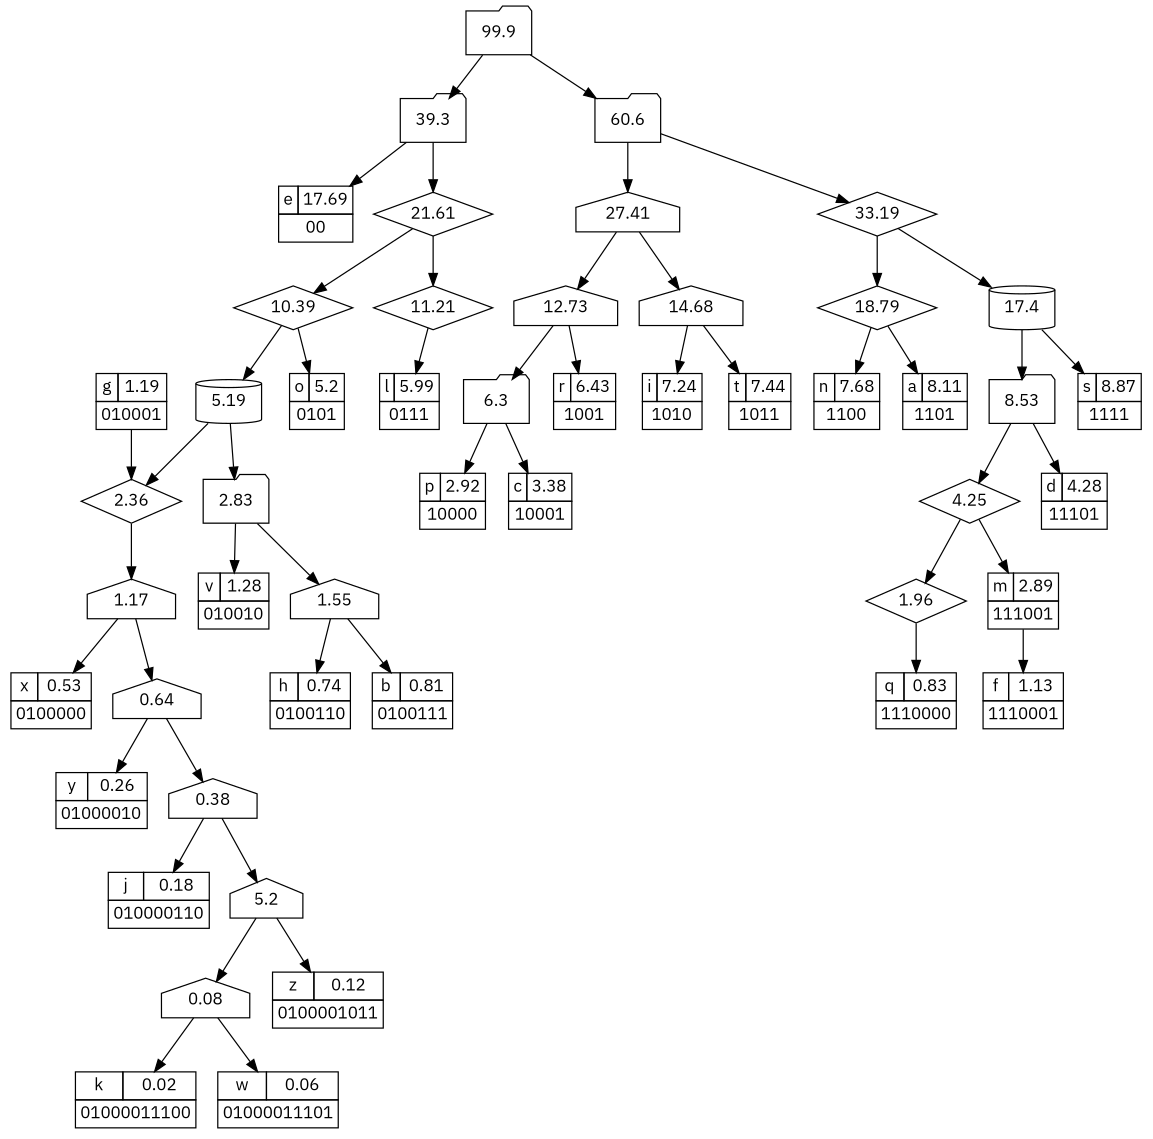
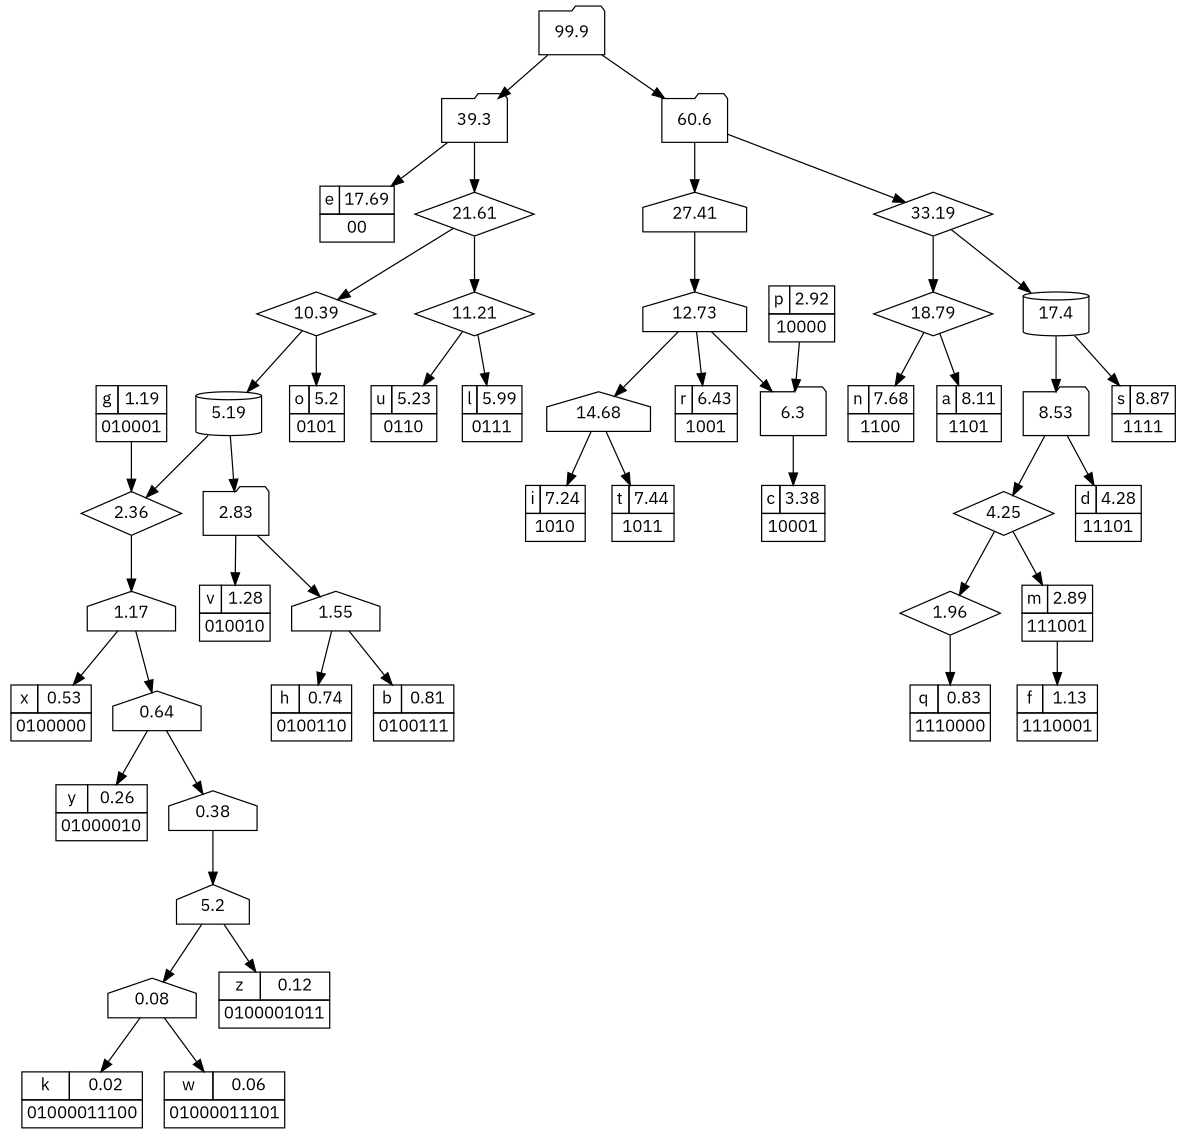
edge "27.41" -> "14.68": now "12.73" -> "14.68"
node "u": added
edge "6.3" -> "p": reversed
node "j": removed
